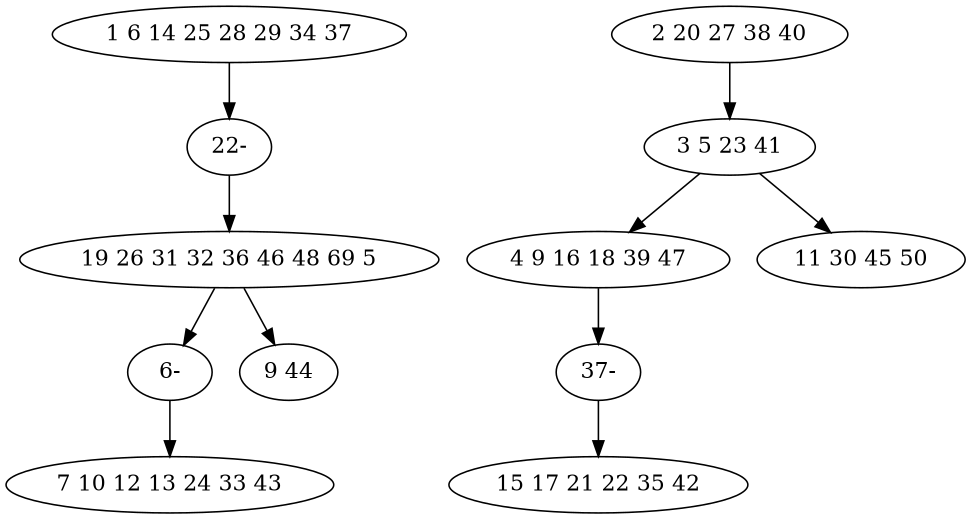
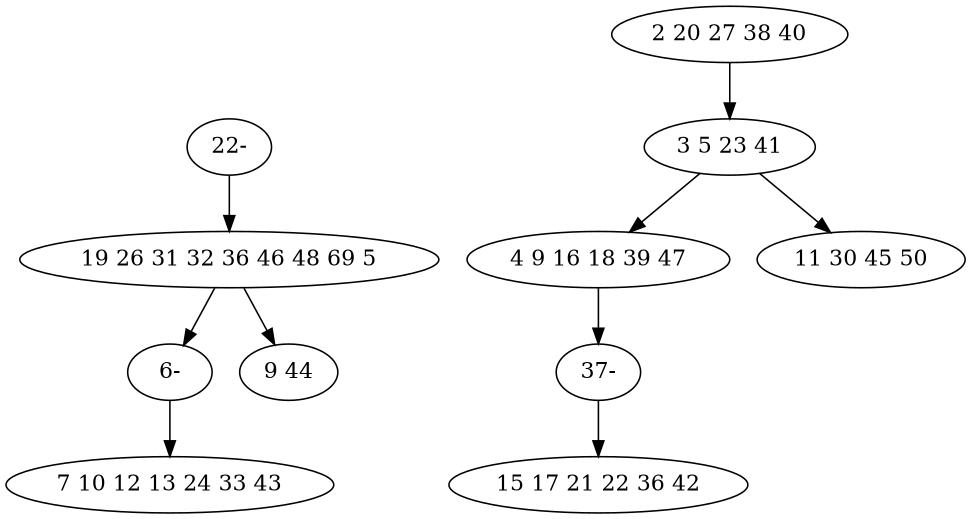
node "1 6 14 25 28 29 34 37": removed
node "15 17 21 22 35 42": label "15 17 21 22 35 42" -> "15 17 21 22 36 42"
